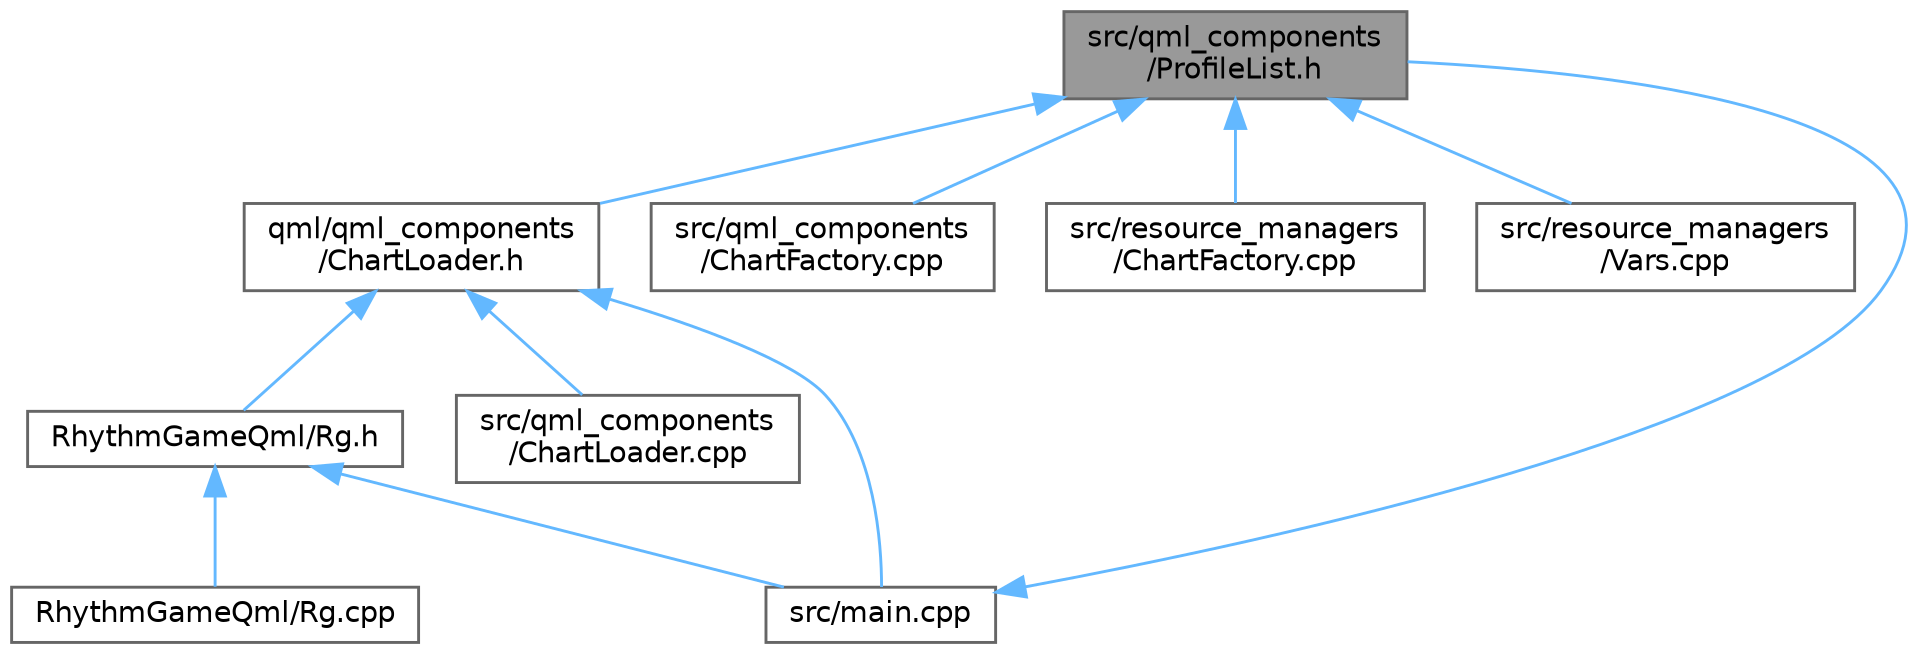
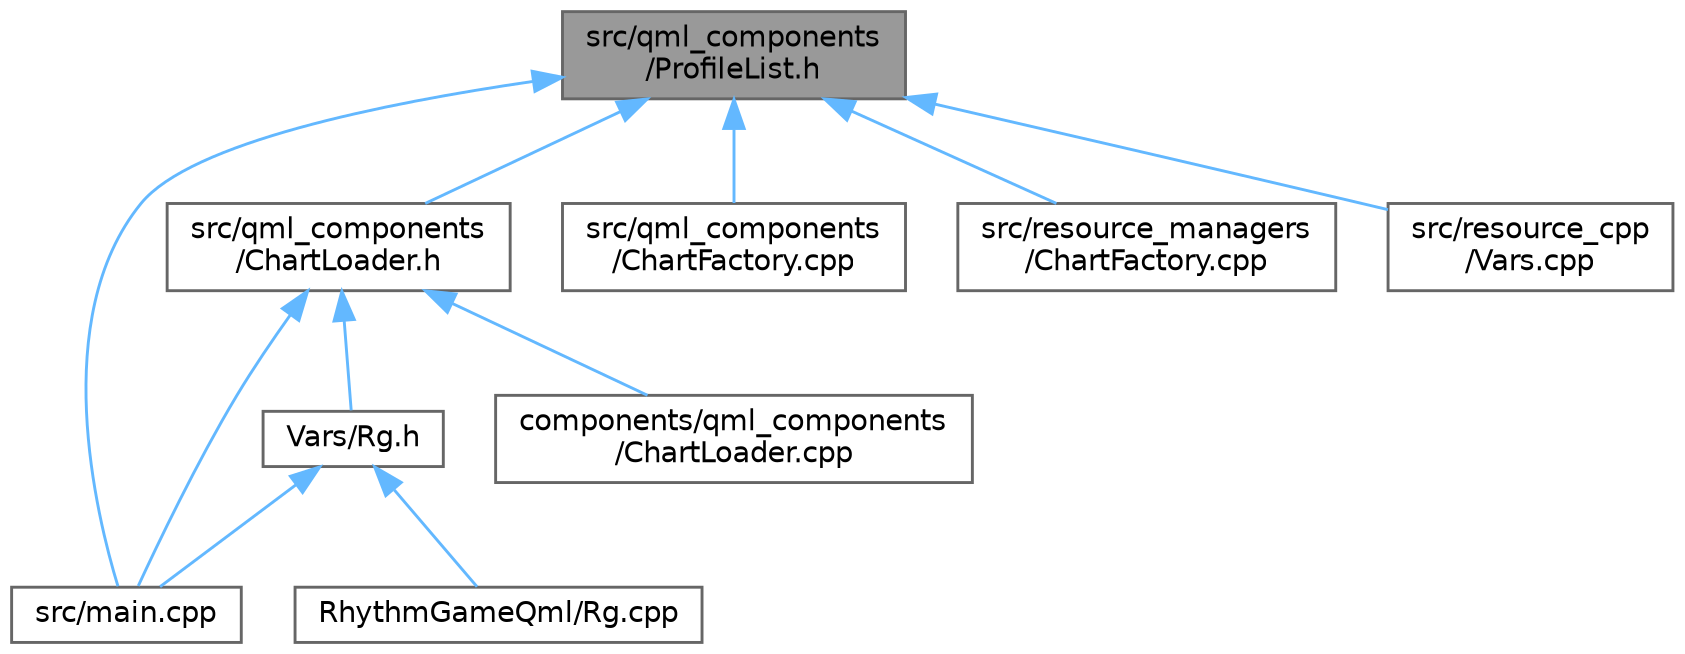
node "qml/qml_components /ChartLoader.h": label "qml/qml_components /ChartLoader.h" -> "src/qml_components /ChartLoader.h"
node "src/resource_managers /Vars.cpp": label "src/resource_managers /Vars.cpp" -> "src/resource_cpp /Vars.cpp"
edge "src/qml_components /ProfileList.h" -> "src/main.cpp": reversed
node "RhythmGameQml/Rg.h": label "RhythmGameQml/Rg.h" -> "Vars/Rg.h"
node "src/qml_components /ChartLoader.cpp": label "src/qml_components /ChartLoader.cpp" -> "components/qml_components /ChartLoader.cpp"
